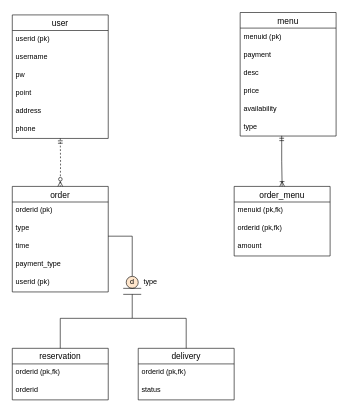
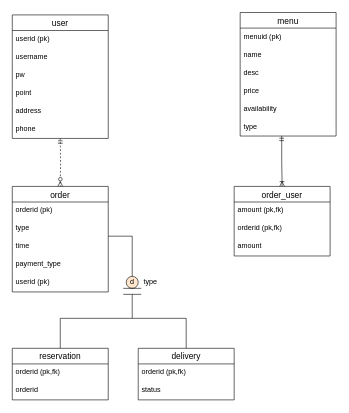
node "payment": label "payment" -> "name"
node "order_menu": label "order_menu" -> "order_user"
node "menuid (pk,fk)": label "menuid (pk,fk)" -> "amount (pk,fk)"
